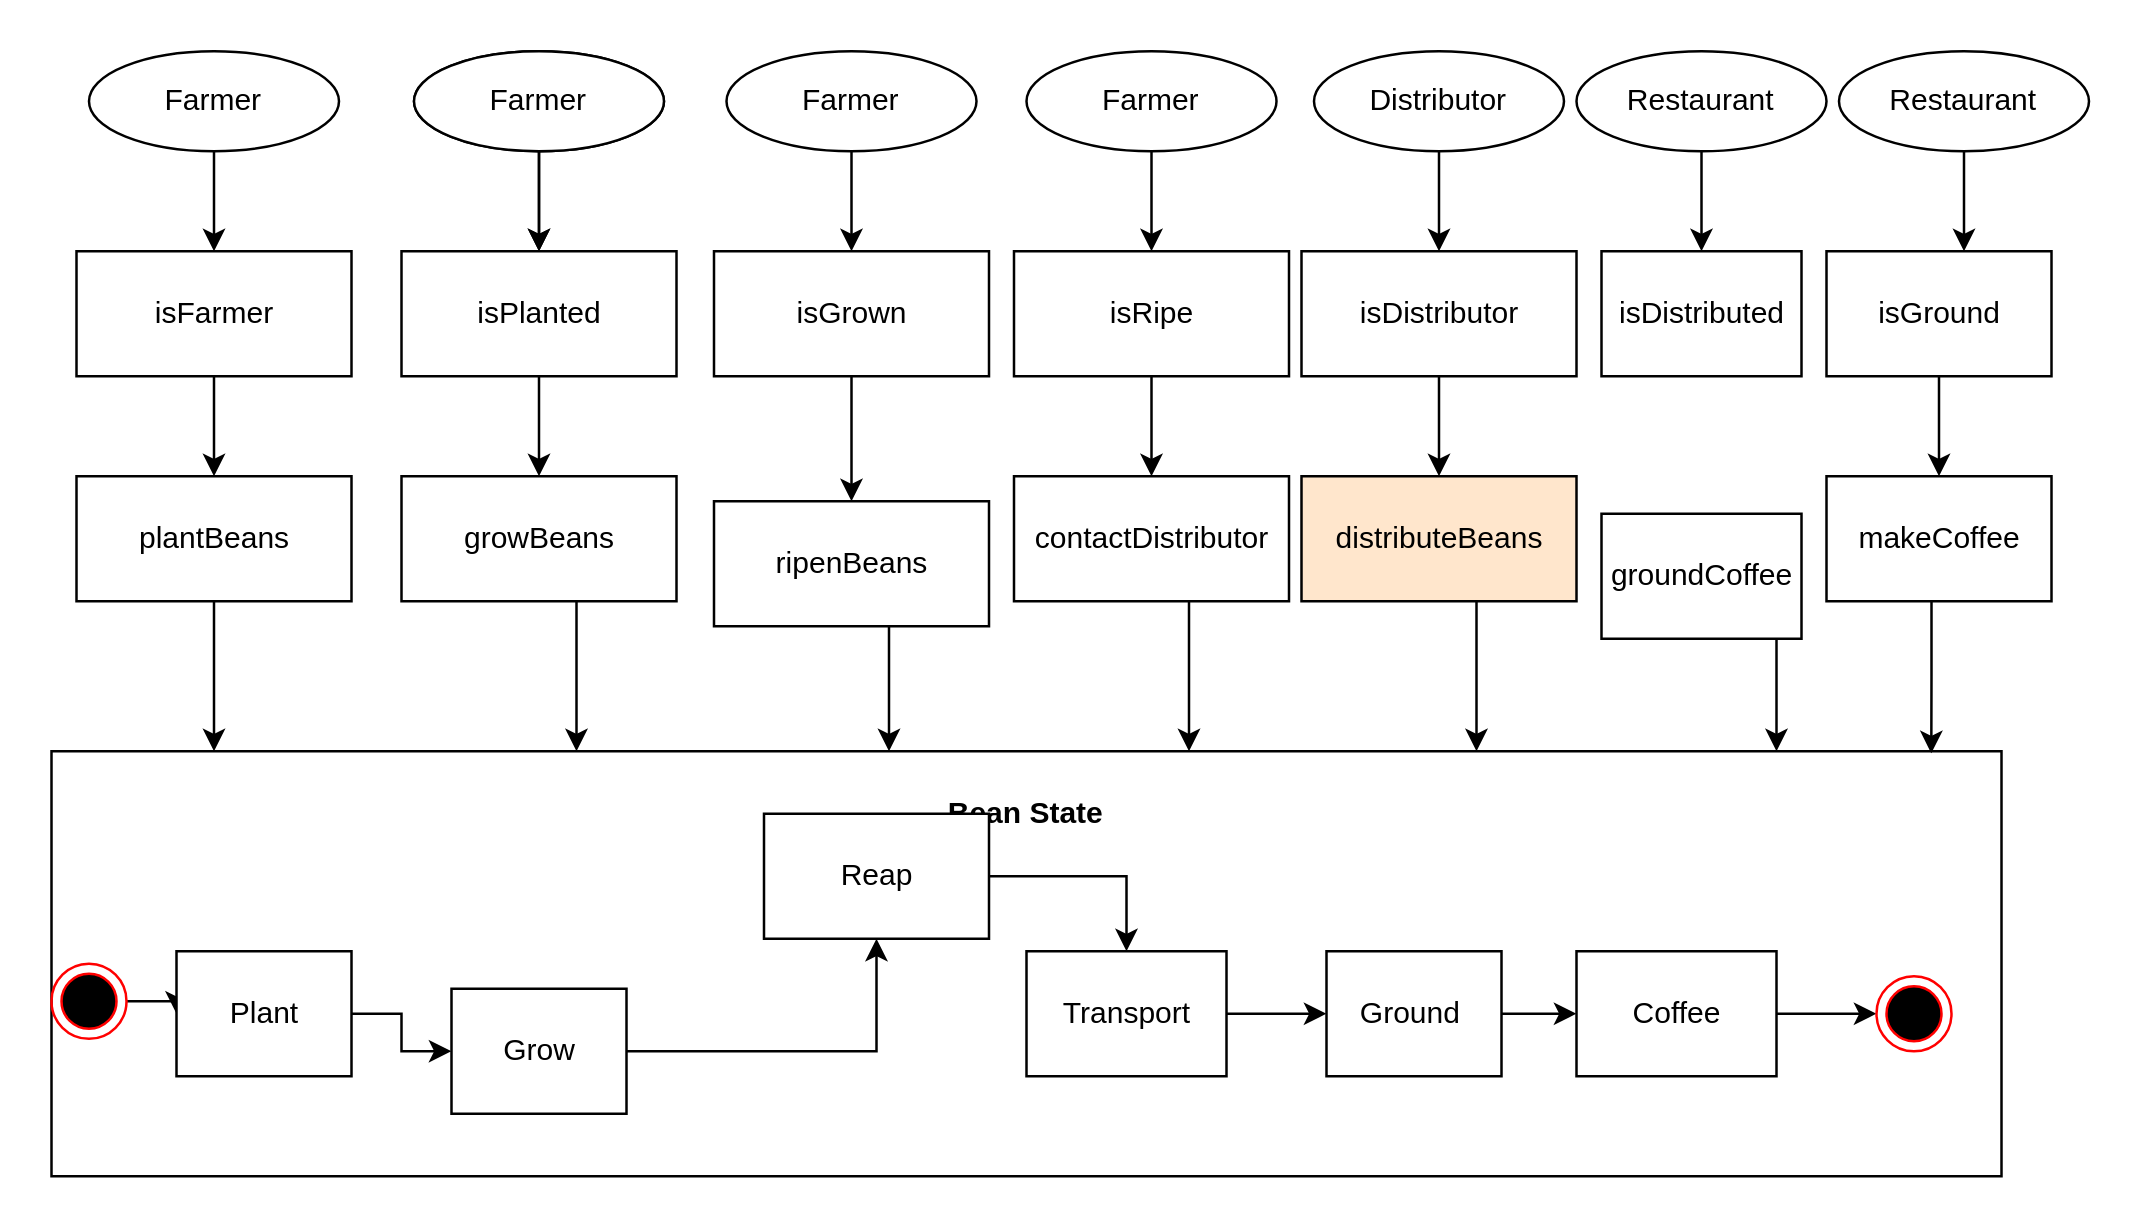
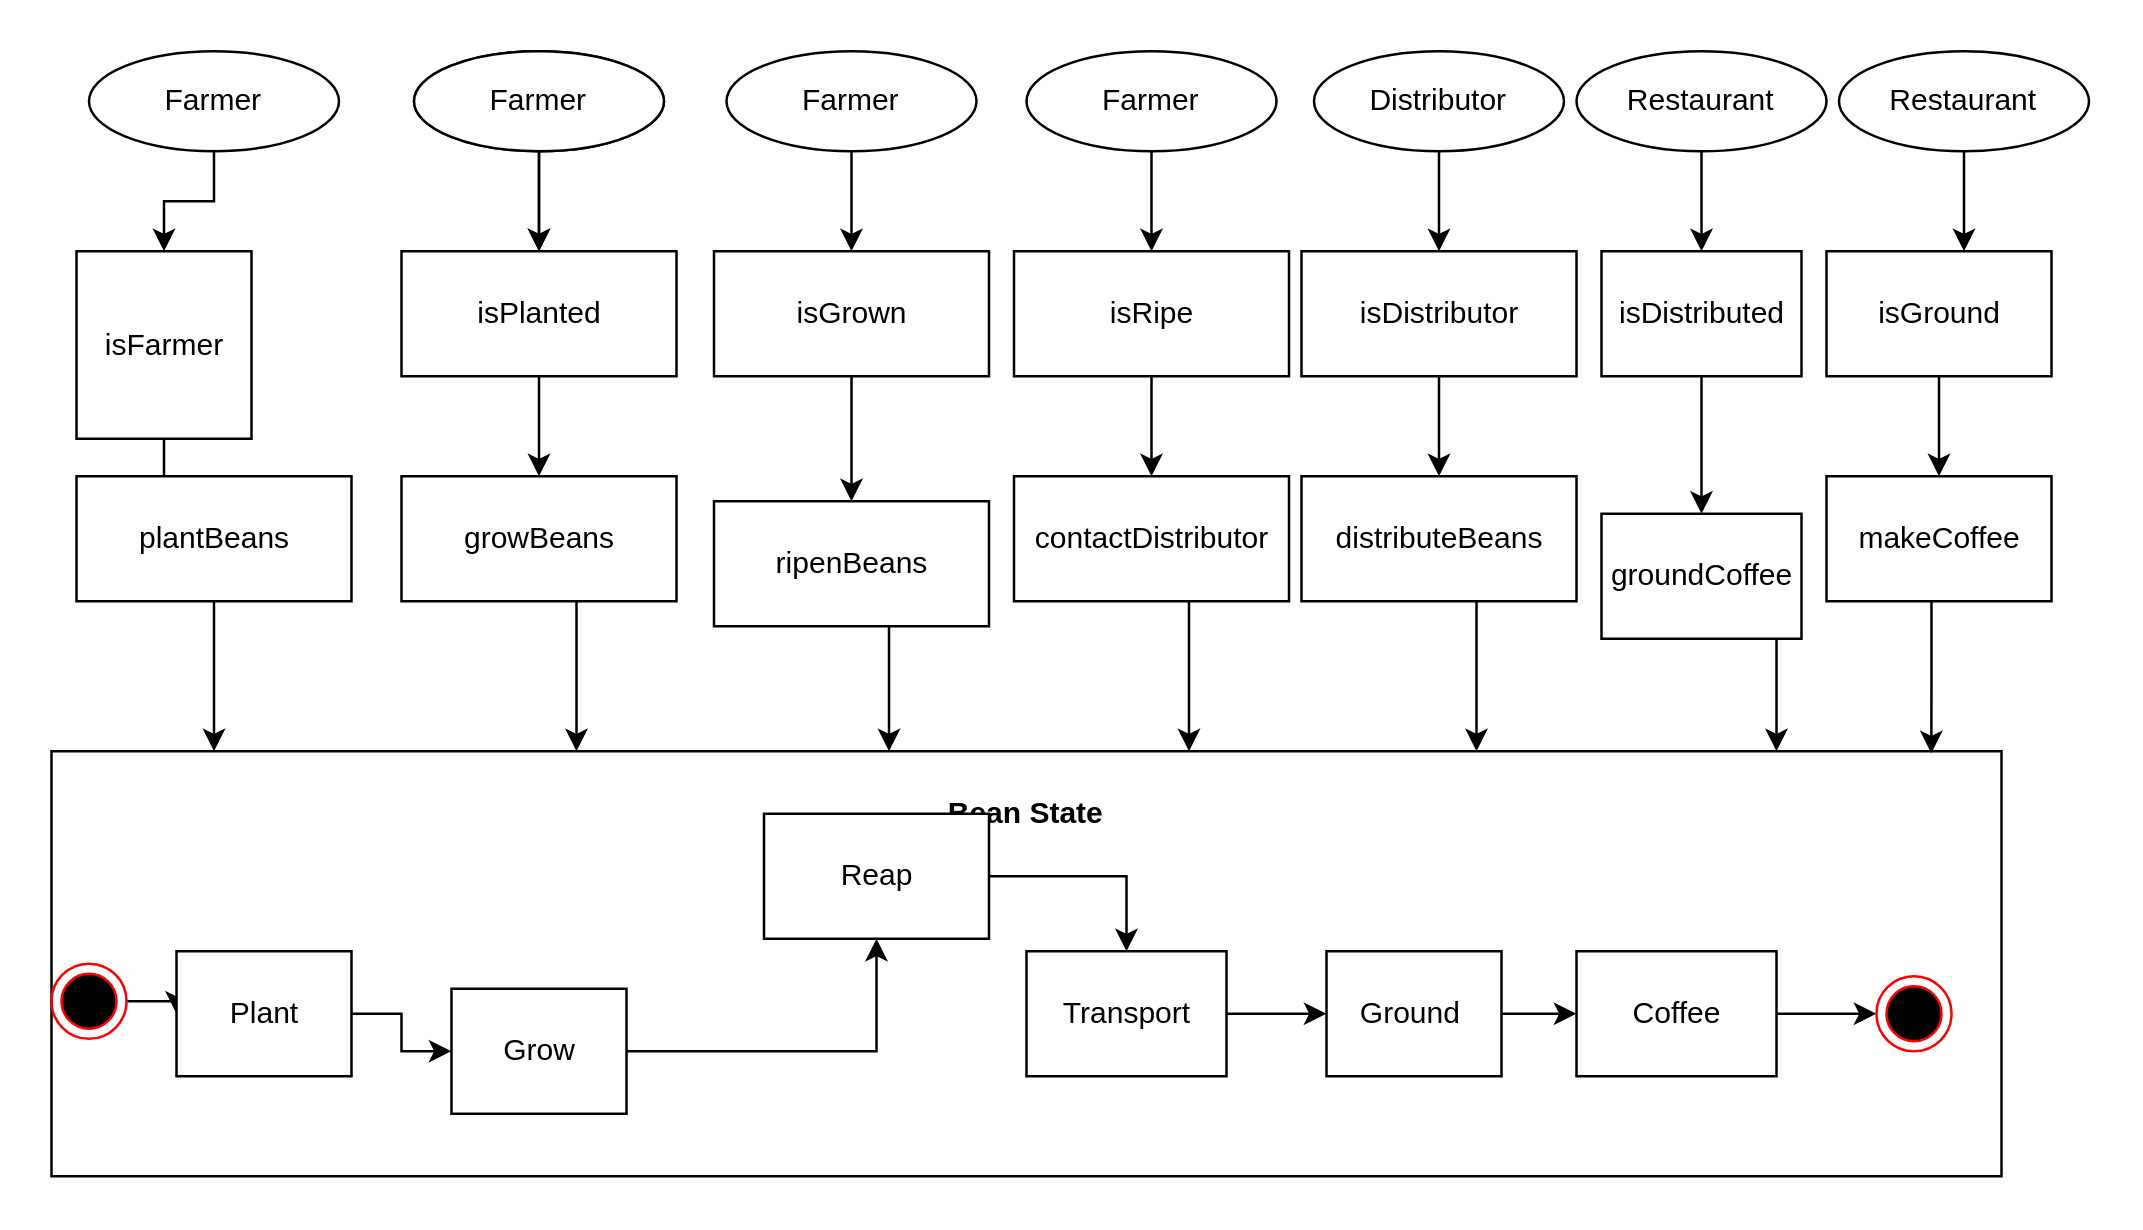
node "isFarmer": size 275x125 -> 175x188
edge "isDistributed" -> "groundCoffee": added
node "distributeBeans": fillcolor #ffe6cc -> #ffffff
